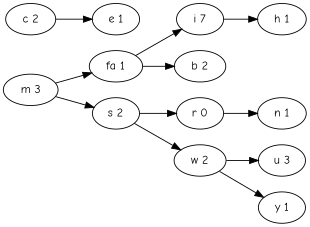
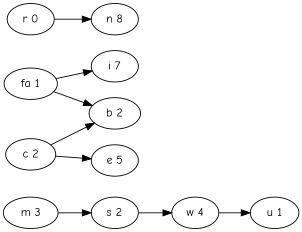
node "e 1": label "e 1" -> "e 5"
node "h 1": removed
edge "m 3" -> "fa 1": removed
edge "s 2" -> "r 0": removed
node "n 1": label "n 1" -> "n 8"
edge "c 2" -> "b 2": added
node "w 2": label "w 2" -> "w 4"
node "u 3": label "u 3" -> "u 1"
node "y 1": removed
